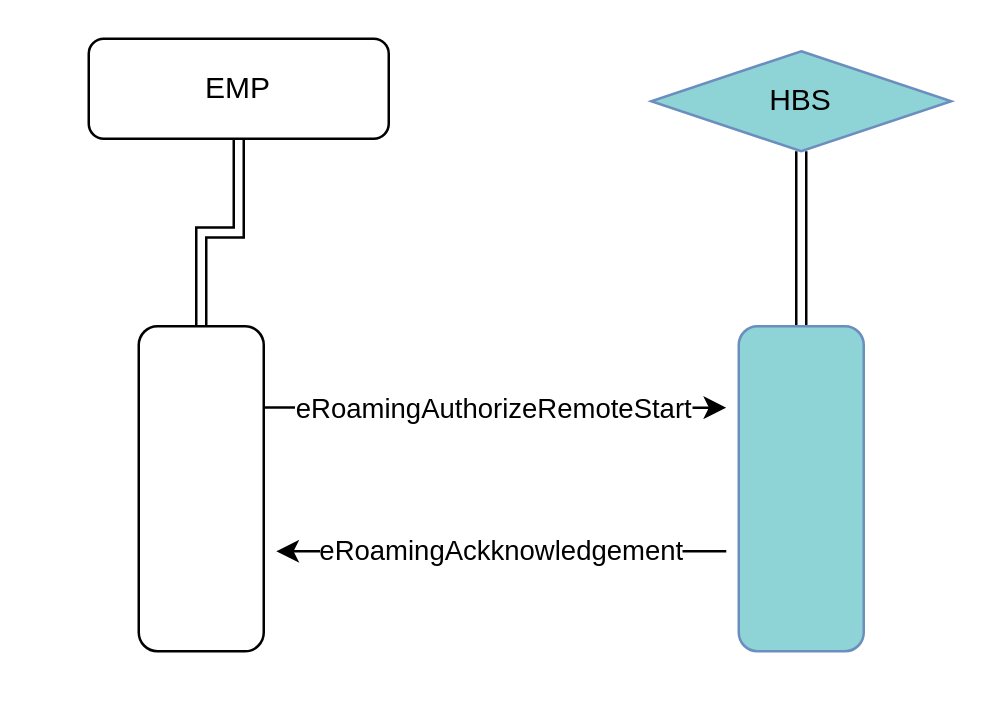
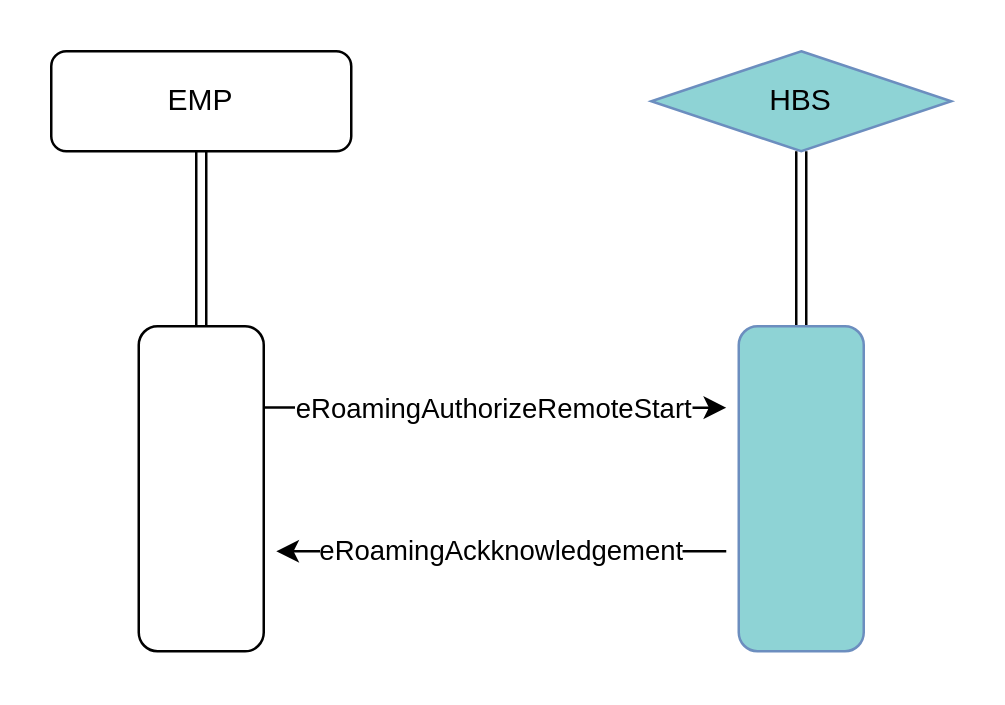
node "EMP": moved (239, 89) -> (201, 101)
